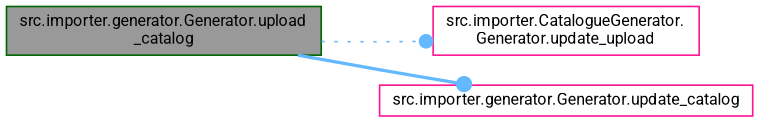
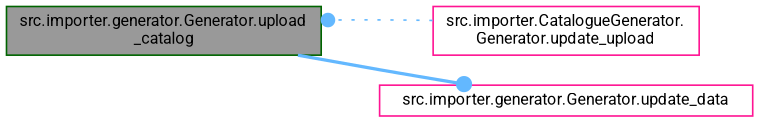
edge "src.importer.generator.Generator.upload _catalog" -> "src.importer.CatalogueGenerator. Generator.update_upload": reversed
node "src.importer.generator.Generator.update_catalog": label "src.importer.generator.Generator.update_catalog" -> "src.importer.generator.Generator.update_data"
